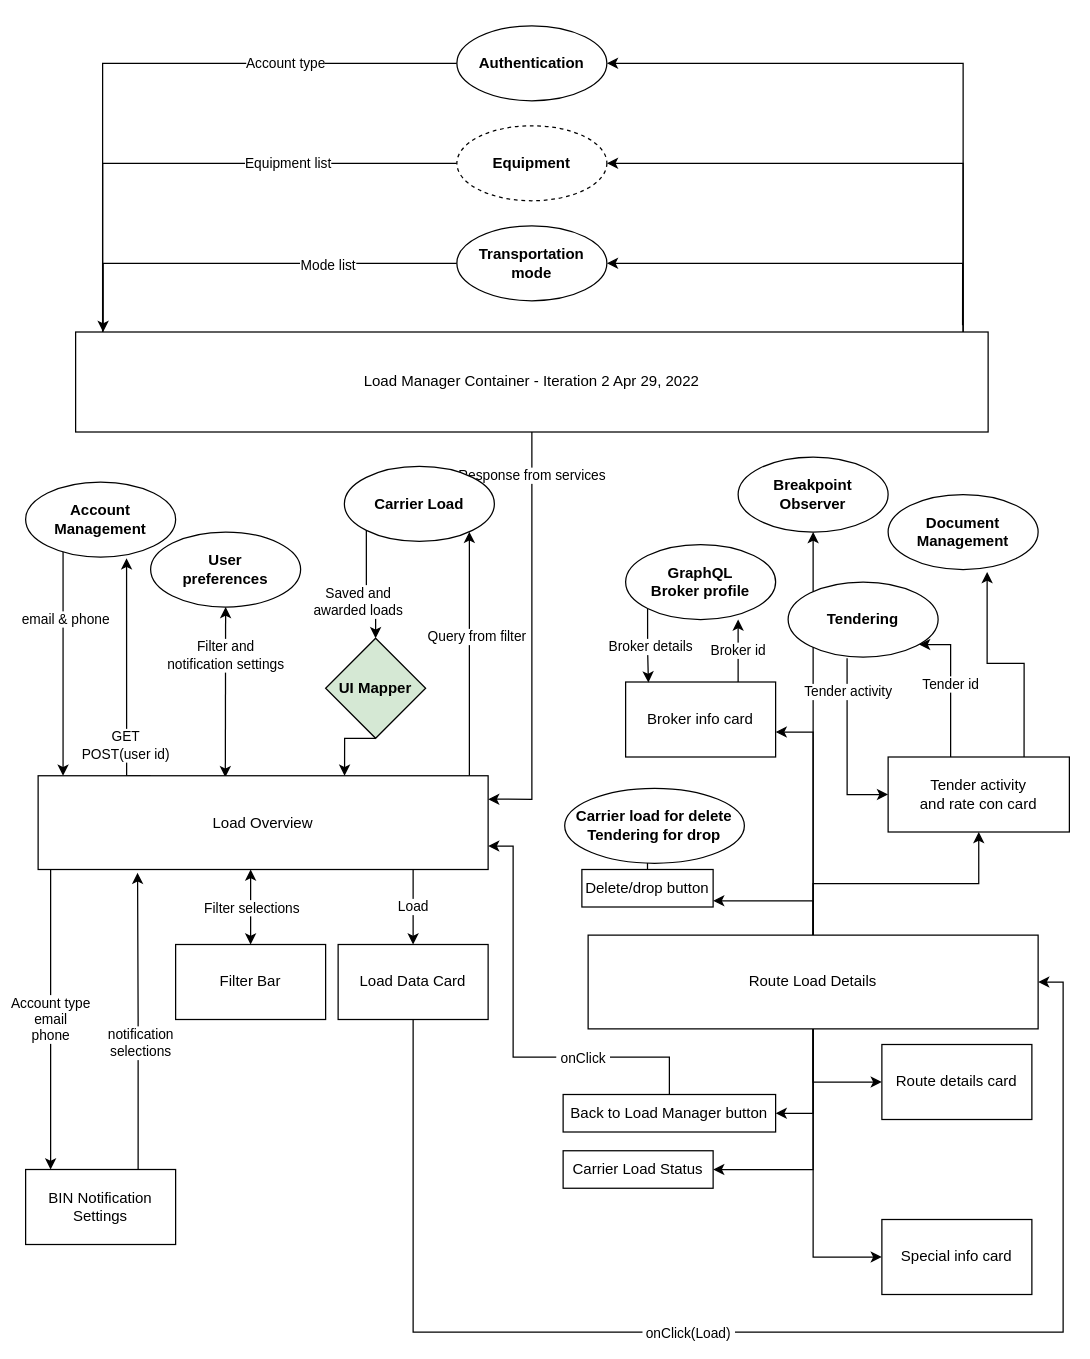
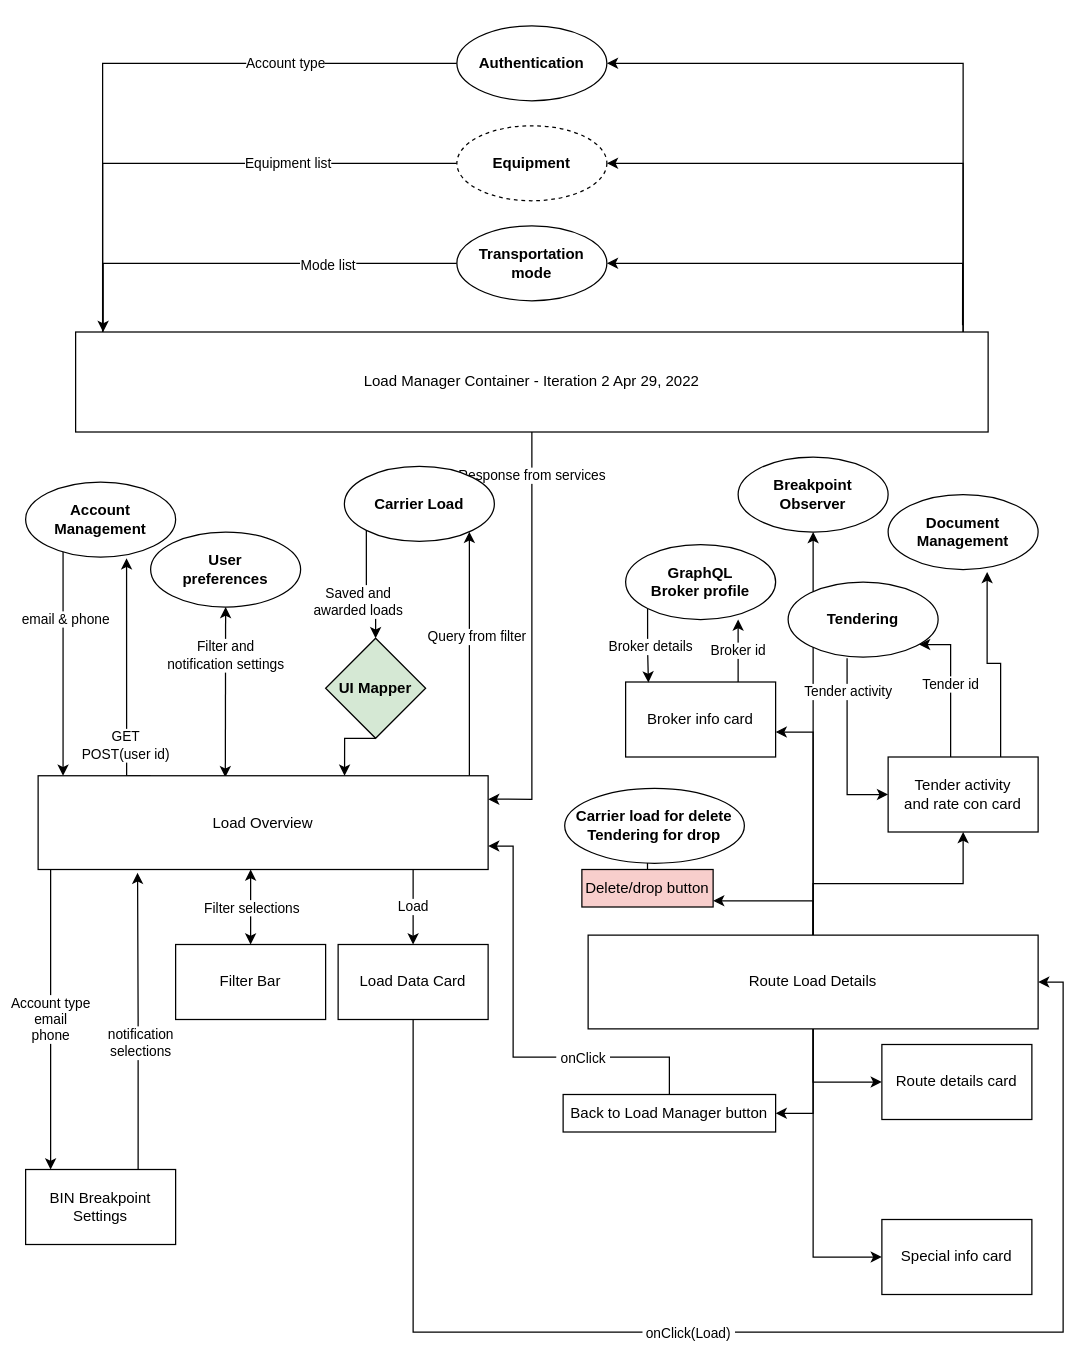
node "Tender activity and rate con card": size 181x75 -> 150x75
node "Delete/drop button": fillcolor #ffffff -> #f8cecc
node "Carrier Load Status": removed
edge "Route Load Details" -> "Carrier Load Status": removed
node "BIN Notification Settings": label "BIN Notification Settings" -> "BIN Breakpoint Settings"
